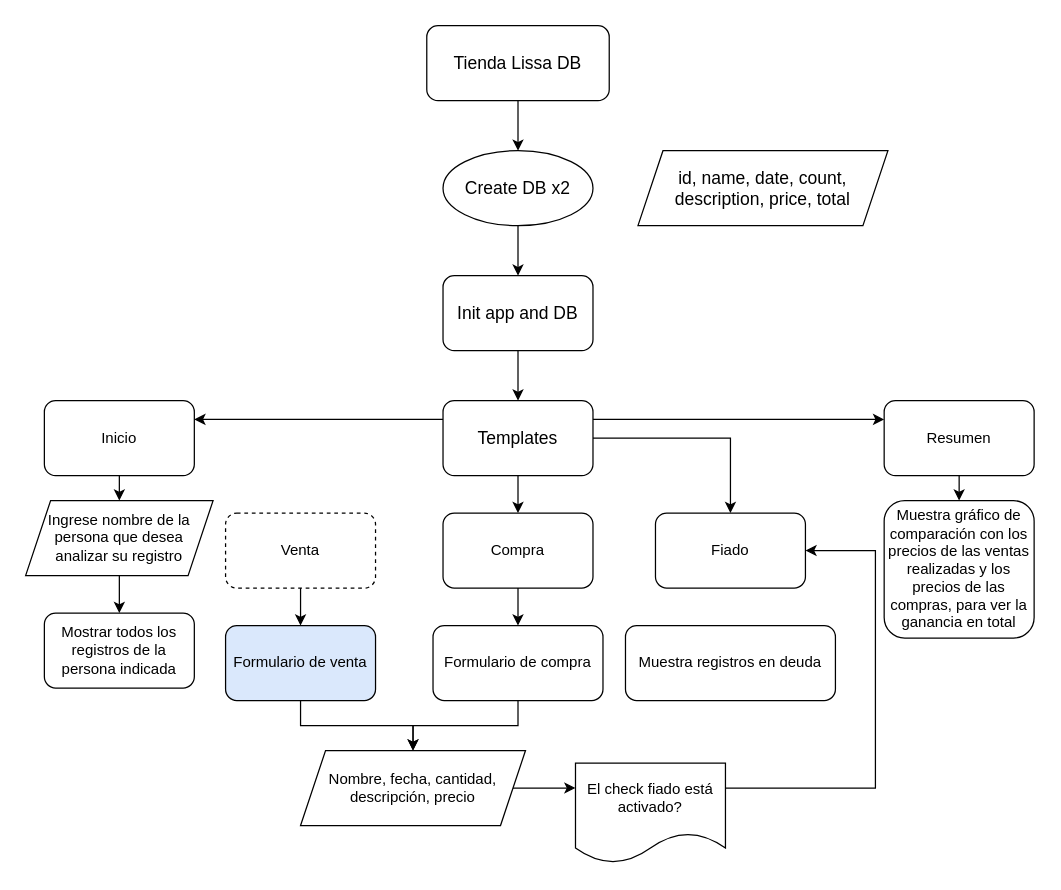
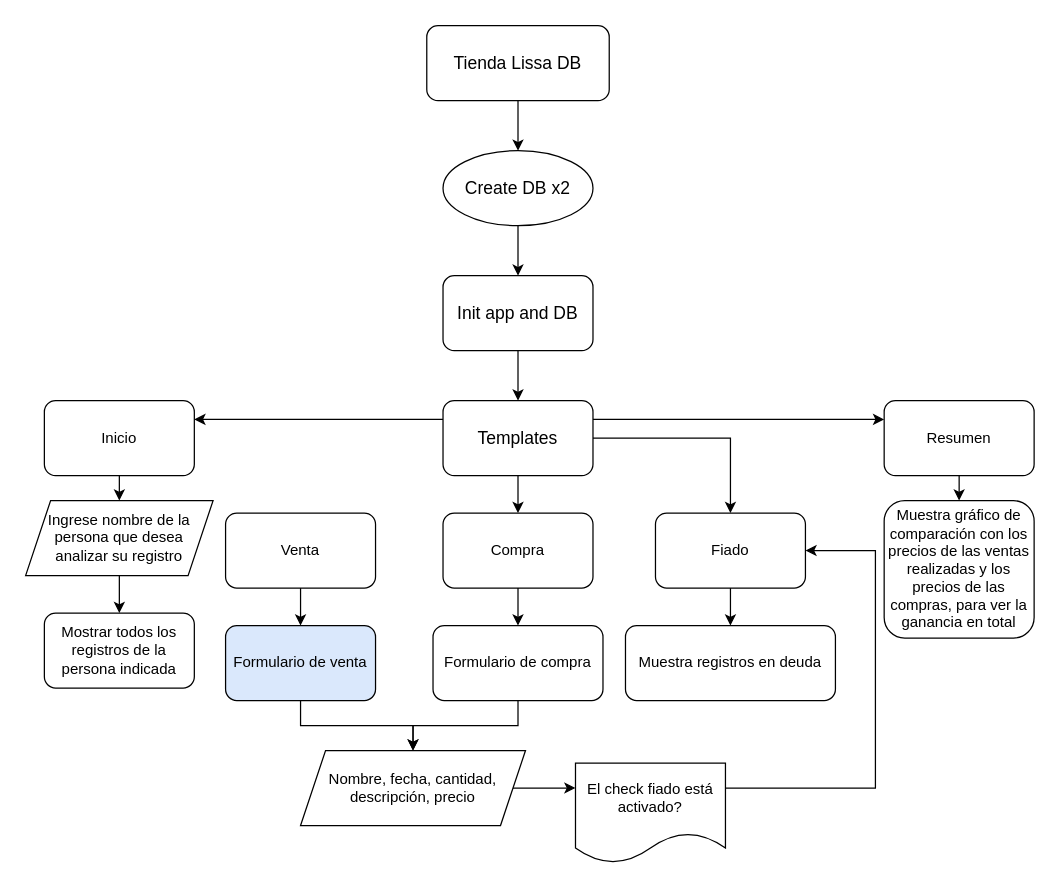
node "id, name, date, count, description, price, total": removed
node "Venta": style dashed -> solid
edge "Fiado" -> "Muestra registros en deuda": added
